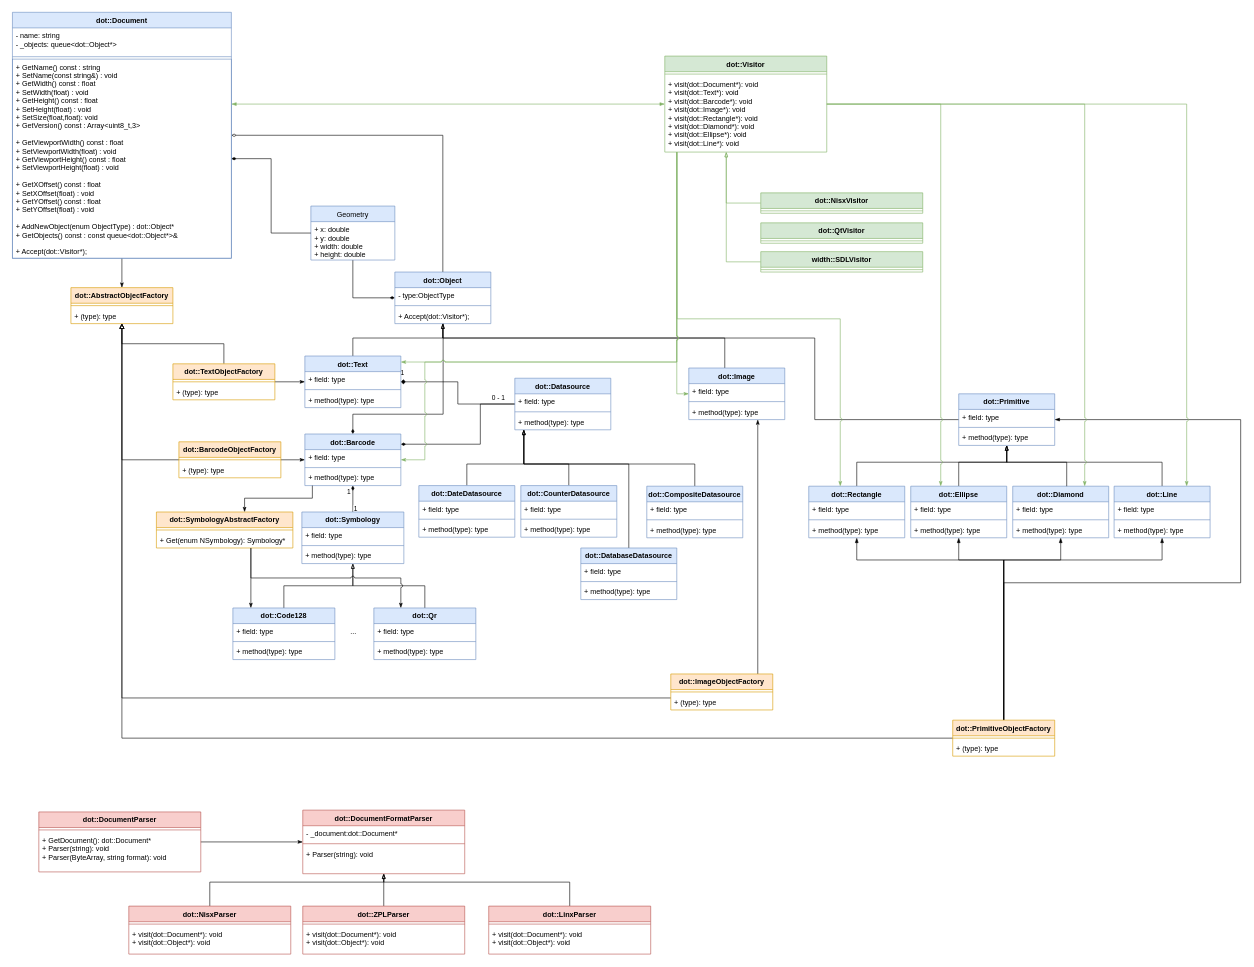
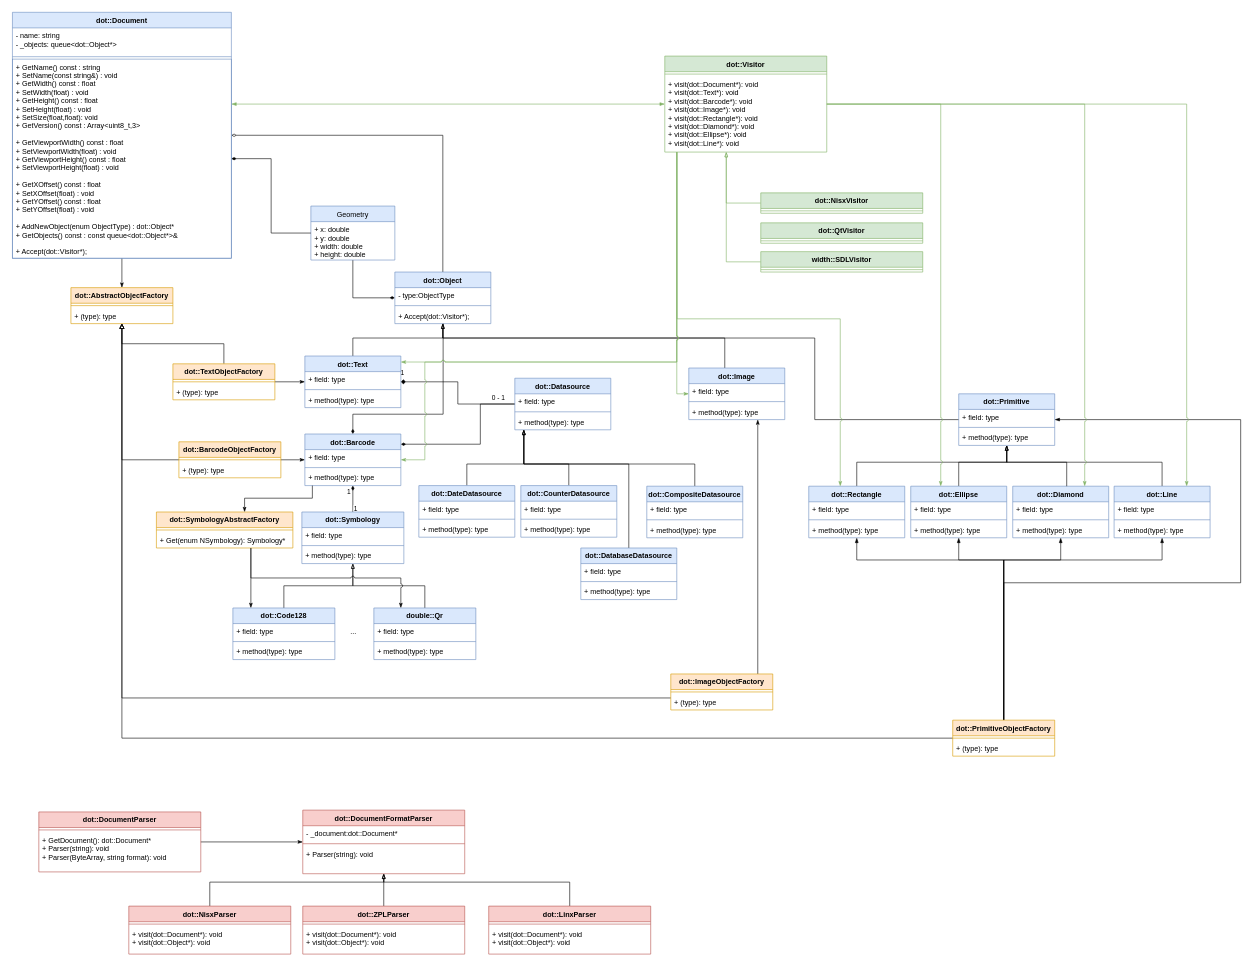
node "dot::Qr": label "dot::Qr" -> "double::Qr"
